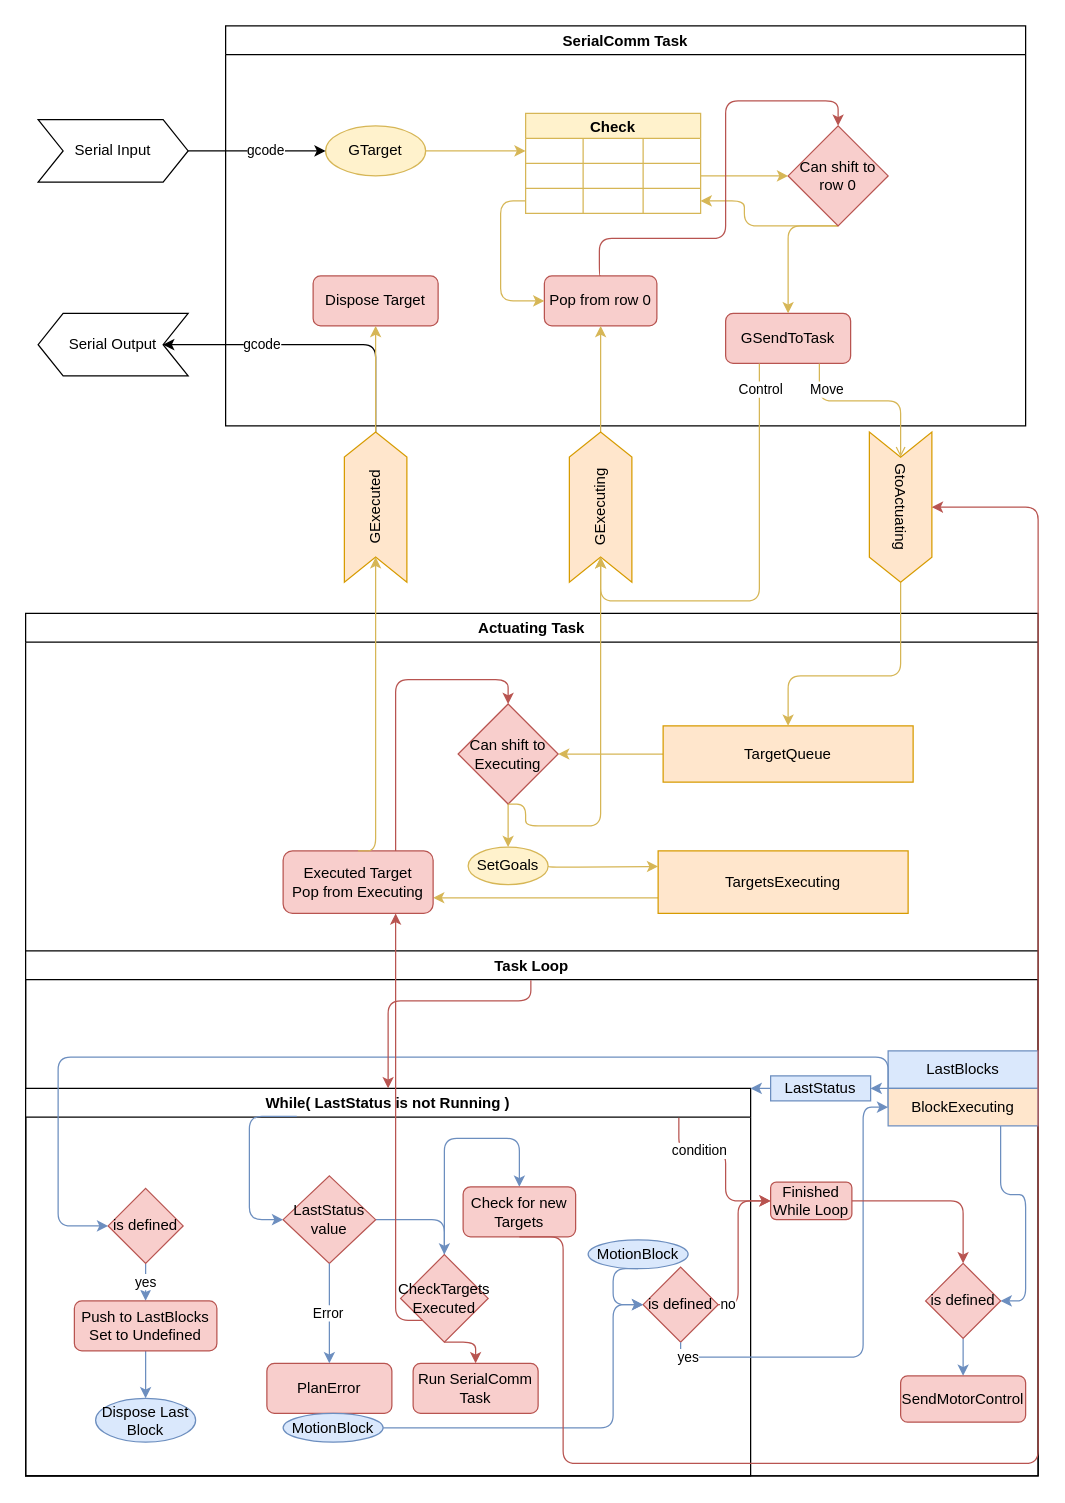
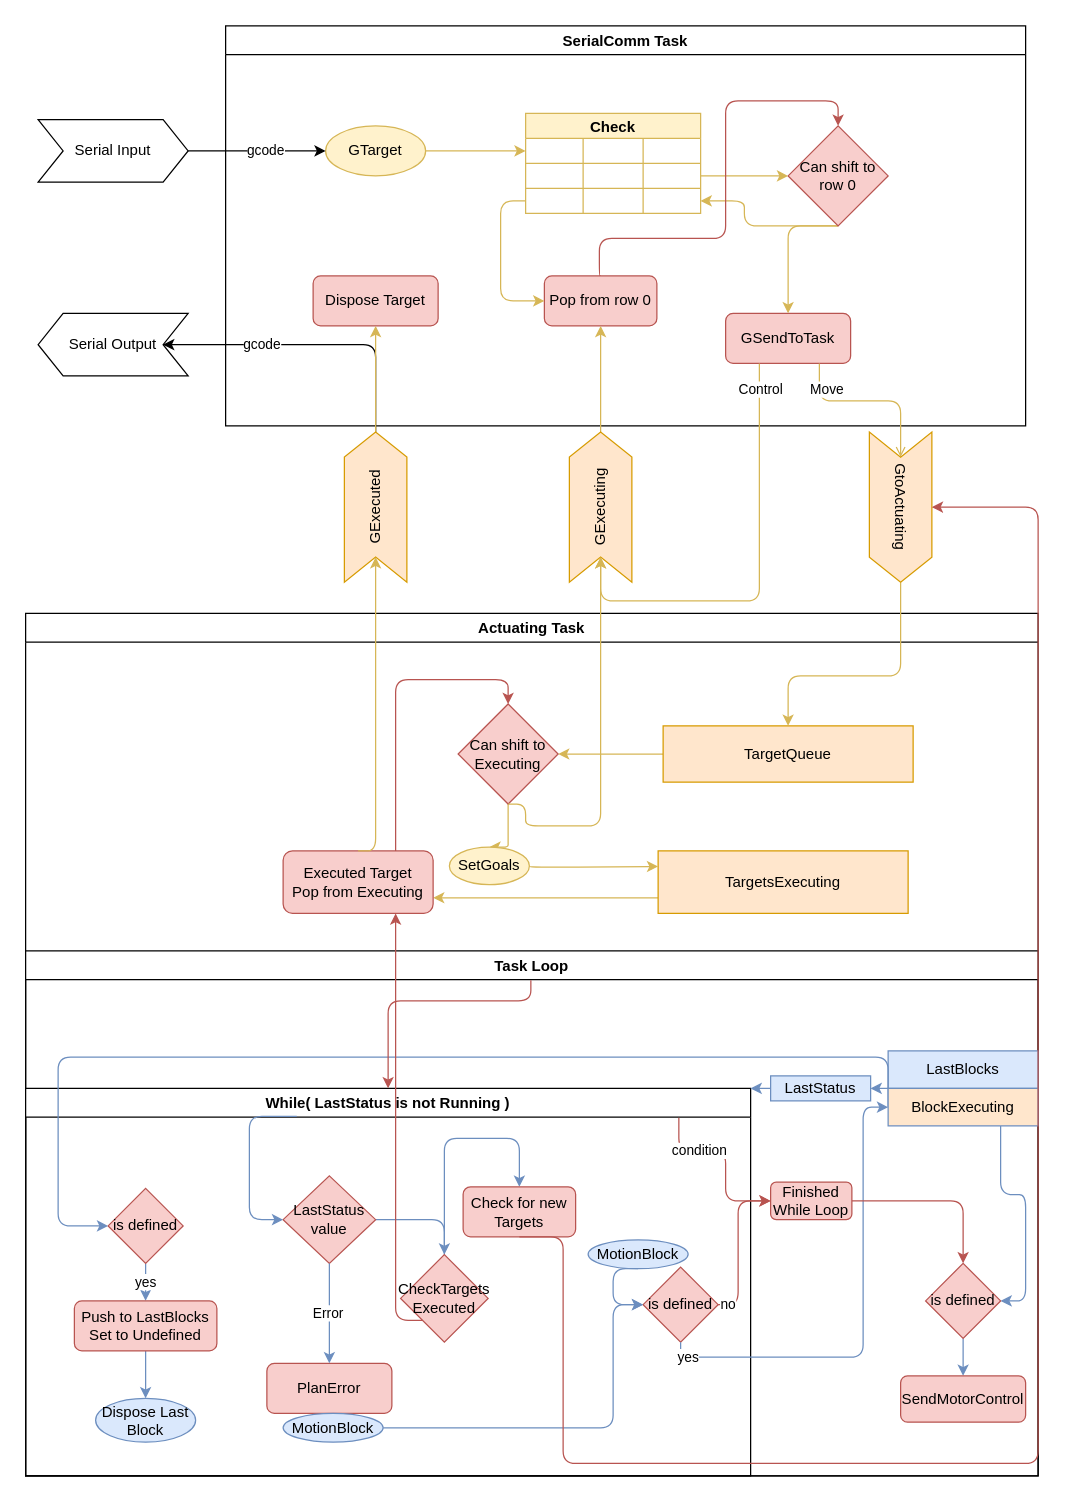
node "SetGoals": moved (508, 866) -> (489, 866)
edge "CheckTargets Executed" -> "Run SerialComm Task": removed
node "Run SerialComm Task": removed
